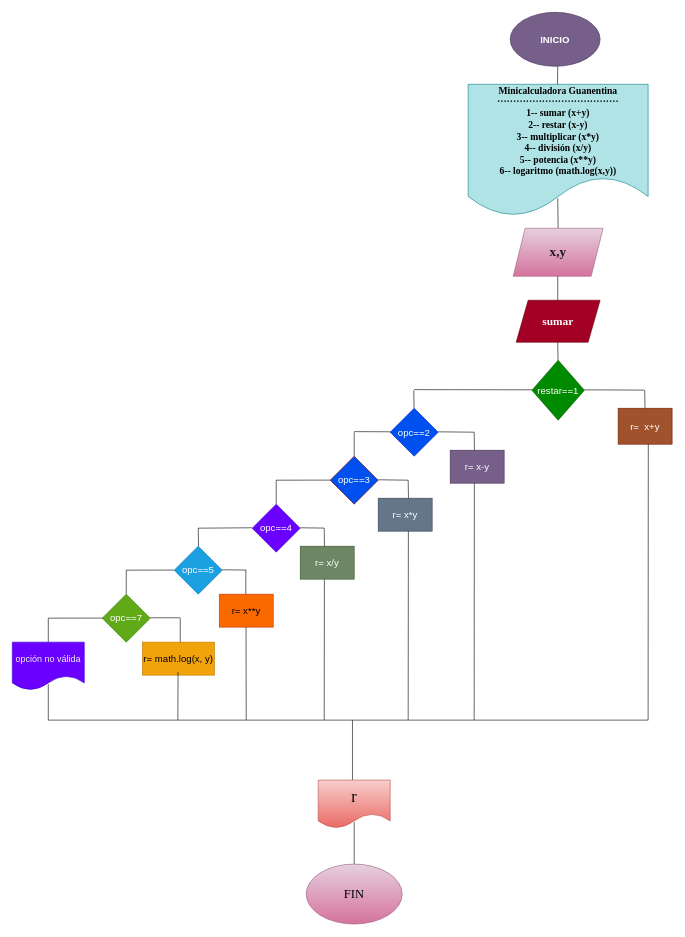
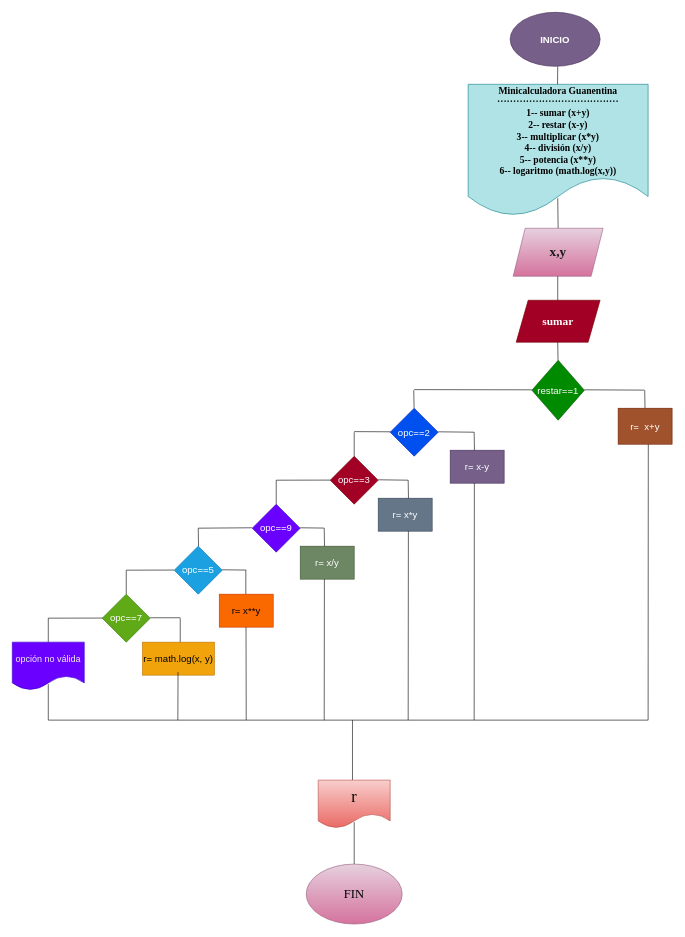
node "opc==3": fillcolor #0050ef -> #a20025
node "opc==4": label "opc==4" -> "opc==9"
